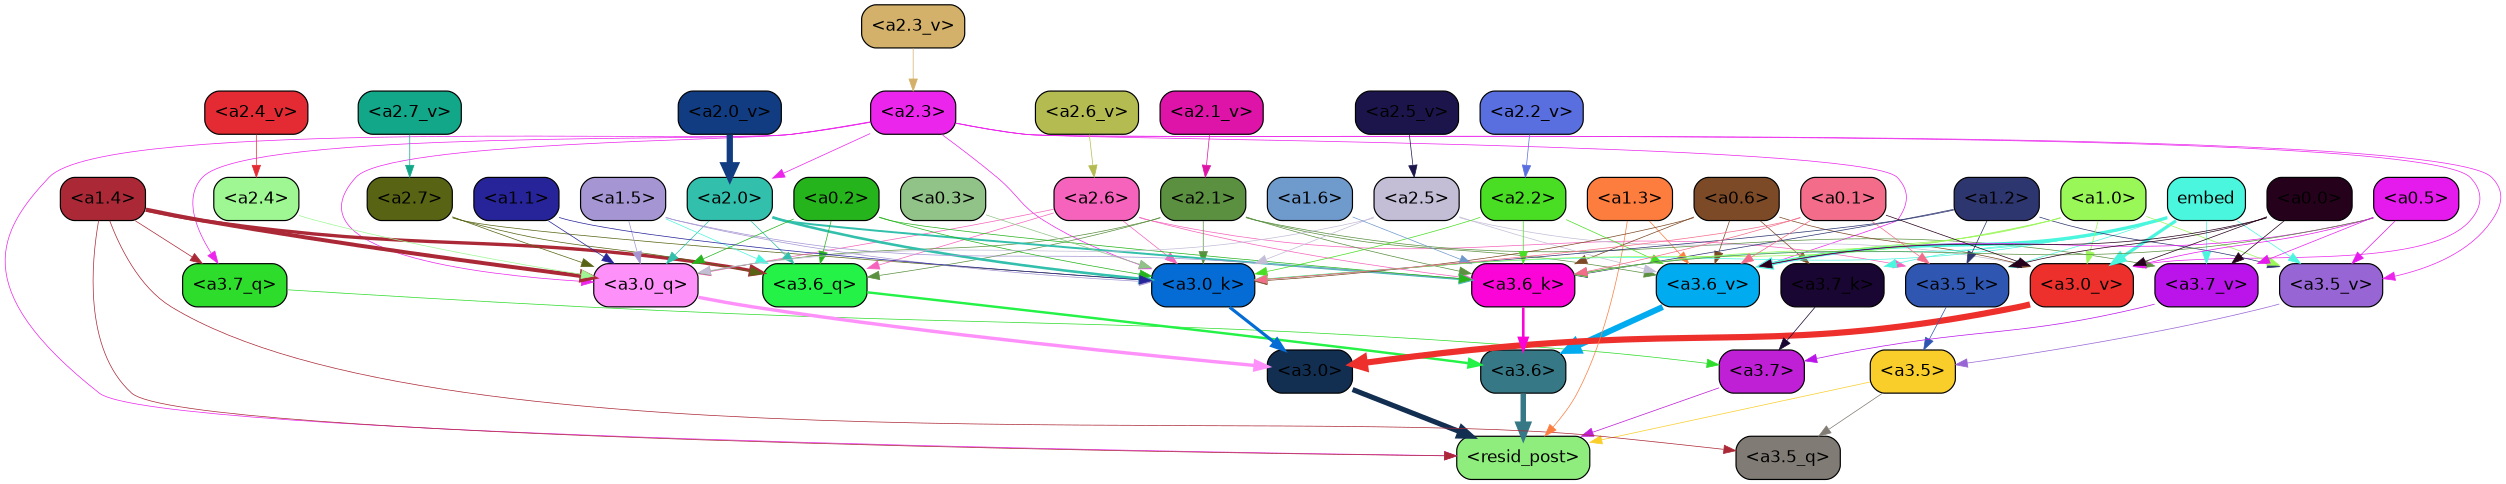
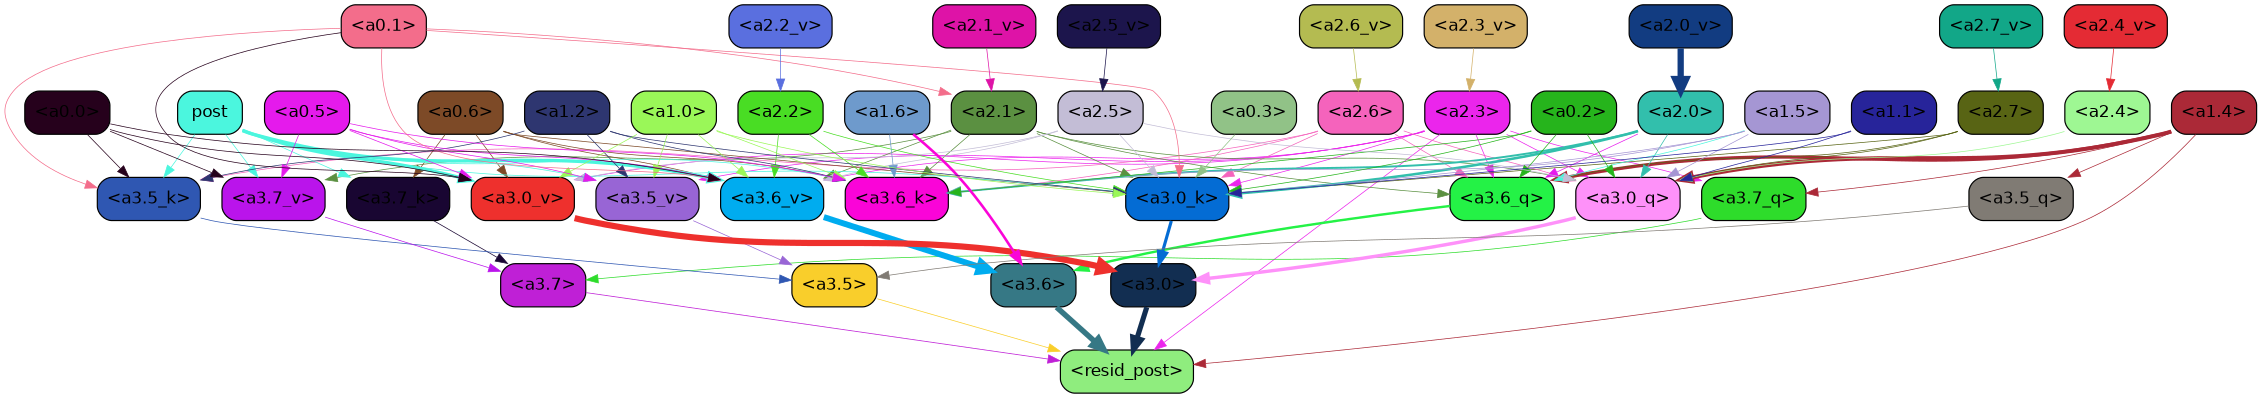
edge "<a2.3>" -> "<a2.0>": now "<a2.3>" -> "<a3.6_q>"
node "<a1.3>": removed
node "embed": label "embed" -> "post"
edge "<a2.0>" -> "<a3.6_q>": color #32bfac -> #e51aec
edge "<a0.1>" -> "<a3.6_k>": now "<a0.1>" -> "<a2.1>"
edge "<a0.5>" -> "<a3.6_k>": color #5b9041 -> #e51aec
edge "<a3.6_k>" -> "<a3.6>": now "<a1.6>" -> "<a3.6>"
edge "<a3.5>" -> "<a3.5_q>": reversed
